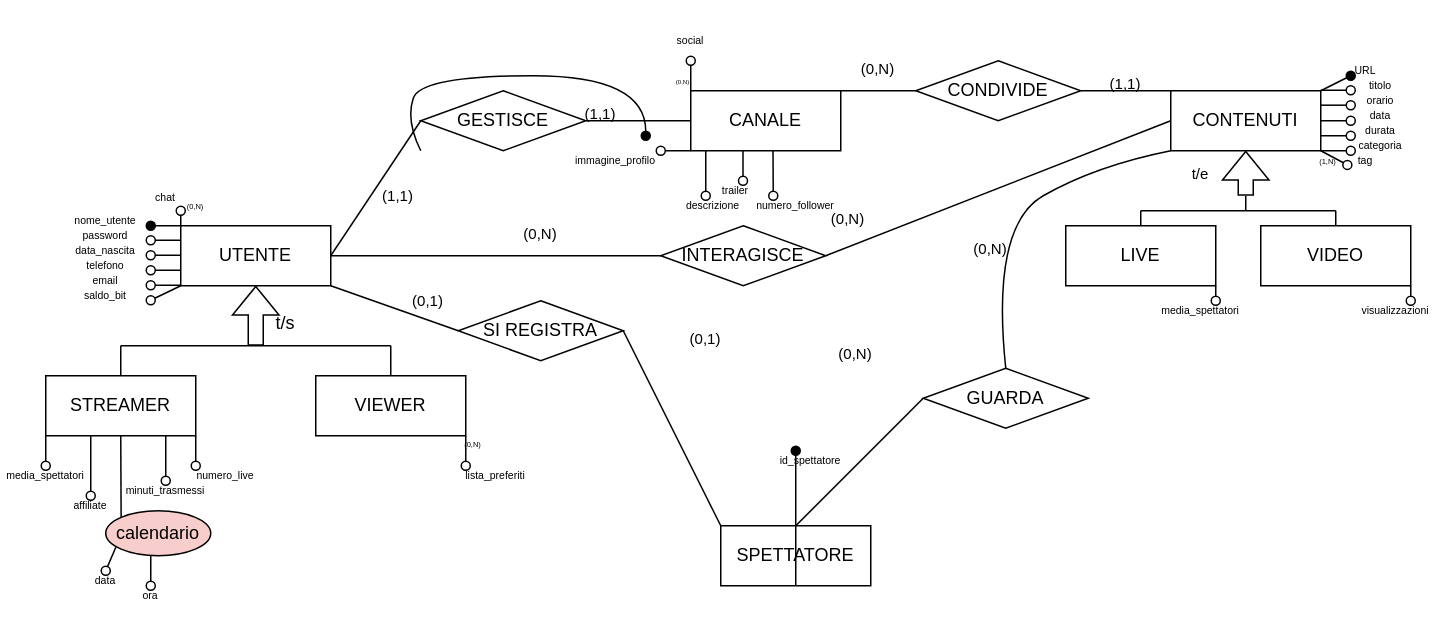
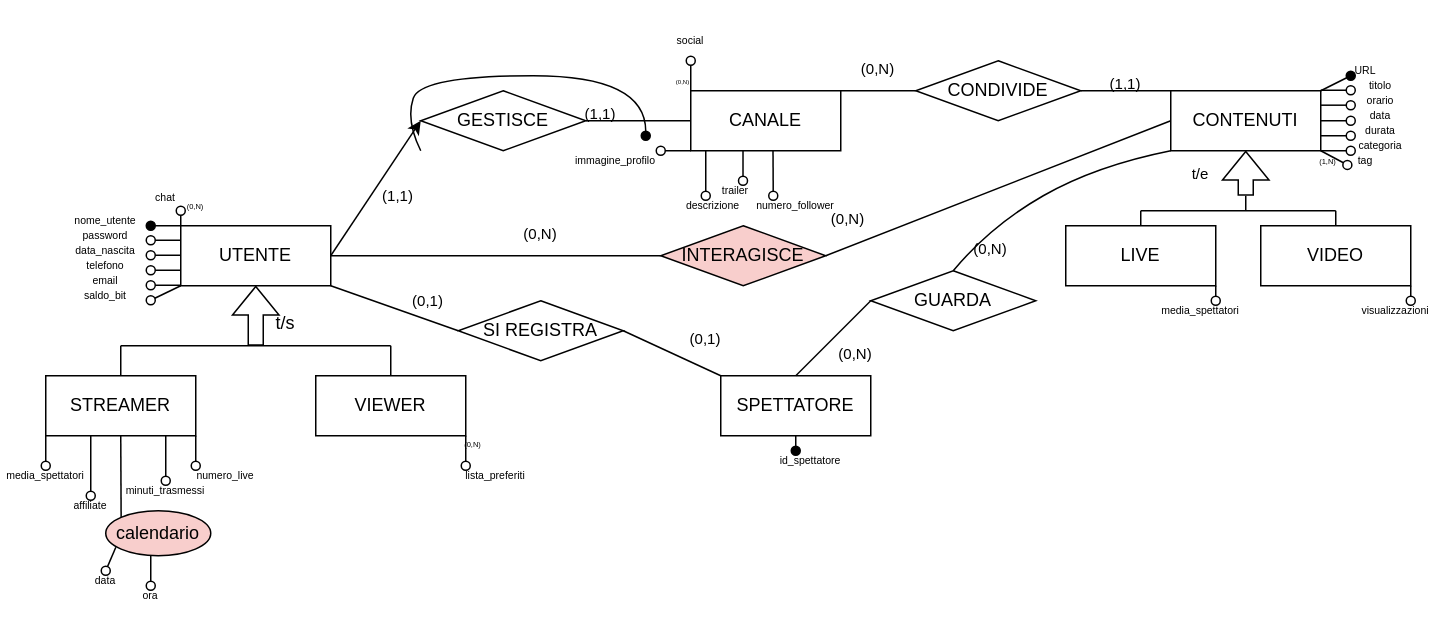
edge "GESTISCE" -- "UTENTE": arrowhead none -> classic
node "INTERAGISCE": fillcolor #ffffff -> #f8cecc
node "GUARDA": moved (1006, 398) -> (953, 301)
node "SPETTATORE": moved (796, 556) -> (796, 406)
